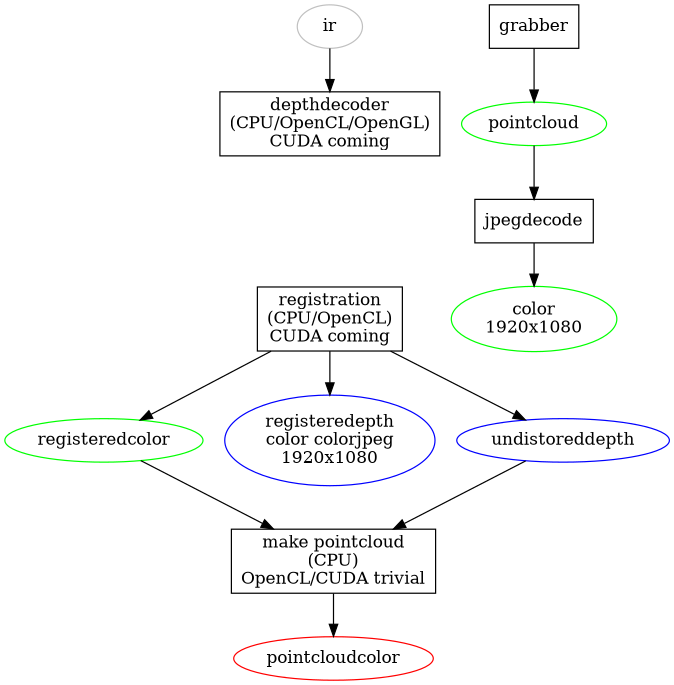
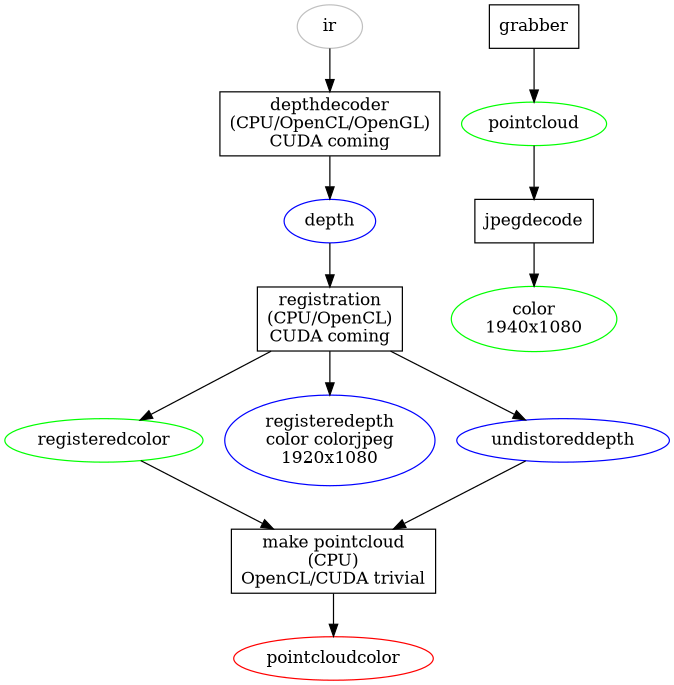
node "depth": added
node "color 1920x1080": label "color 1920x1080" -> "color 1940x1080"
